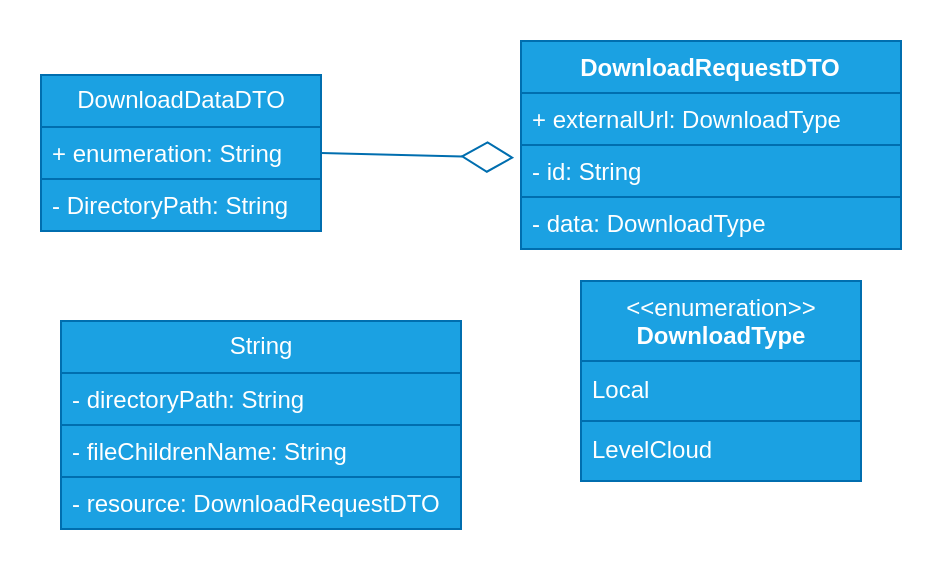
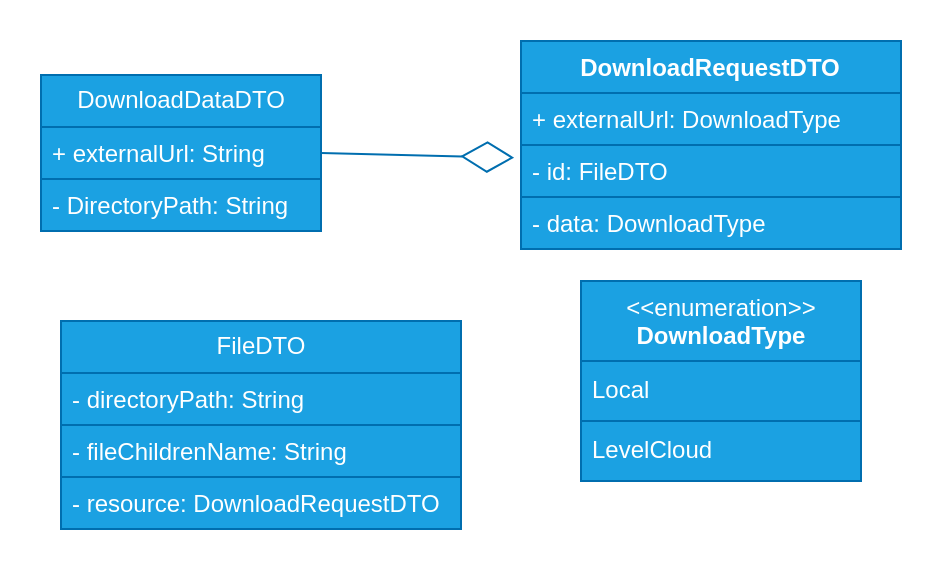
node "+ enumeration: String": label "+ enumeration: String" -> "+ externalUrl: String"
node "- id: String": label "- id: String" -> "- id: FileDTO"
node "String": label "String" -> "FileDTO"
